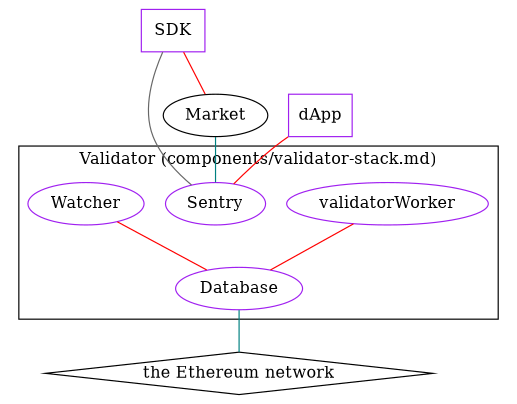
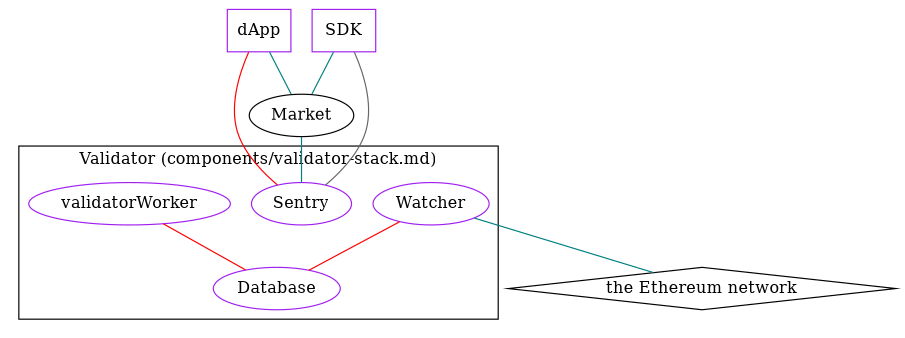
edge "SDK" -- "Market": color red -> teal
edge "dApp" -- "Market": added
edge "Database" -- "the Ethereum network": now "Watcher" -- "the Ethereum network"
